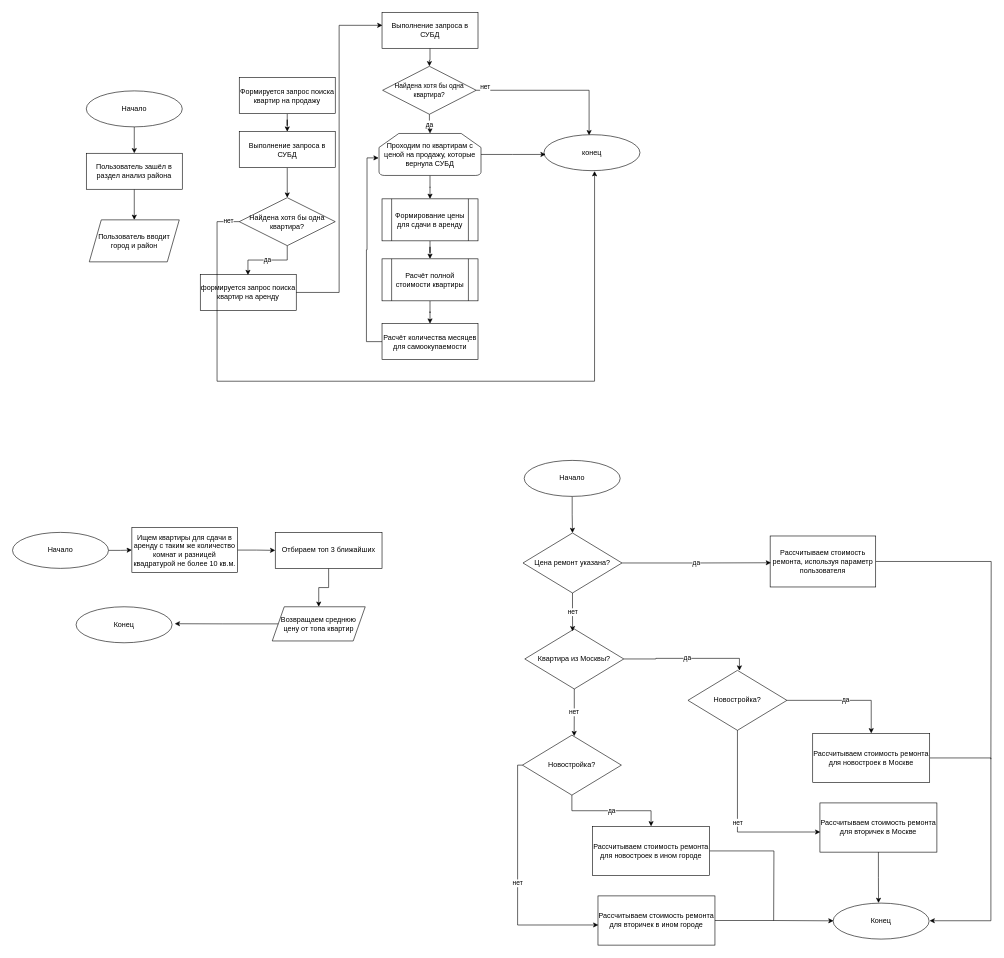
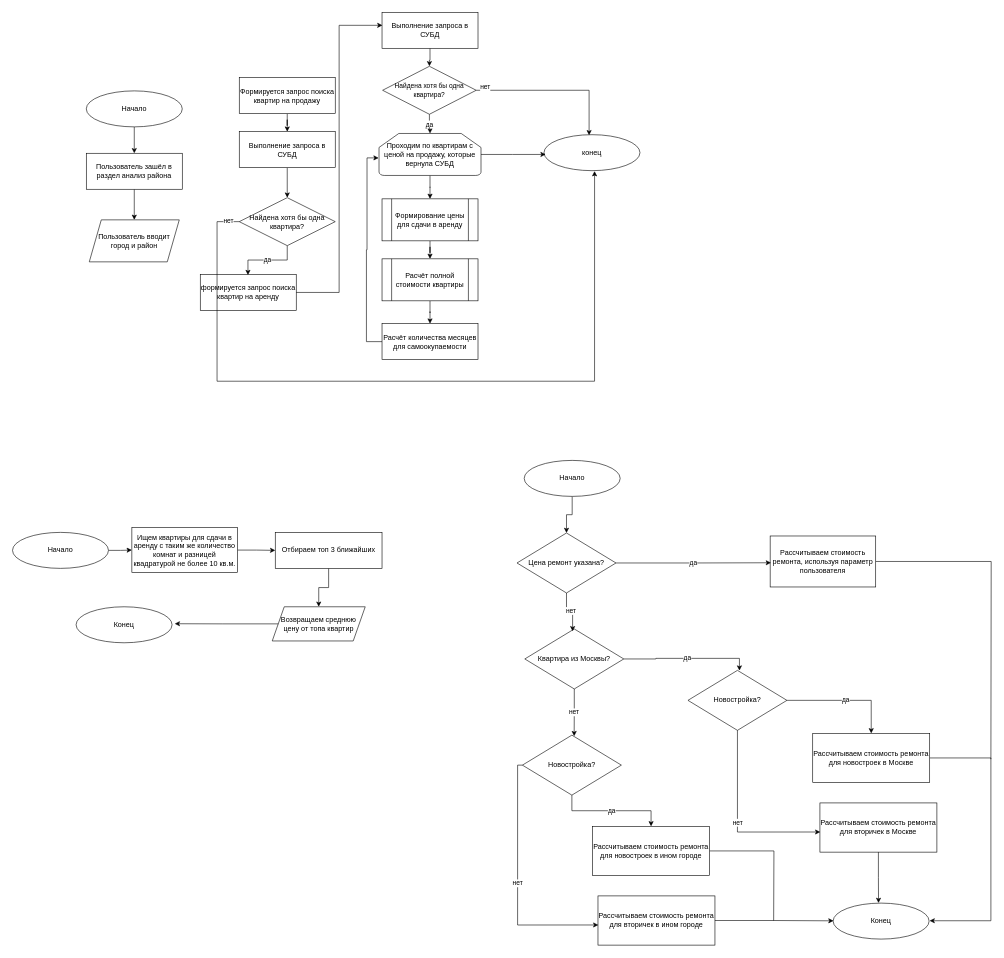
node "Цена ремонт указана?": moved (572, 563) -> (566, 563)
